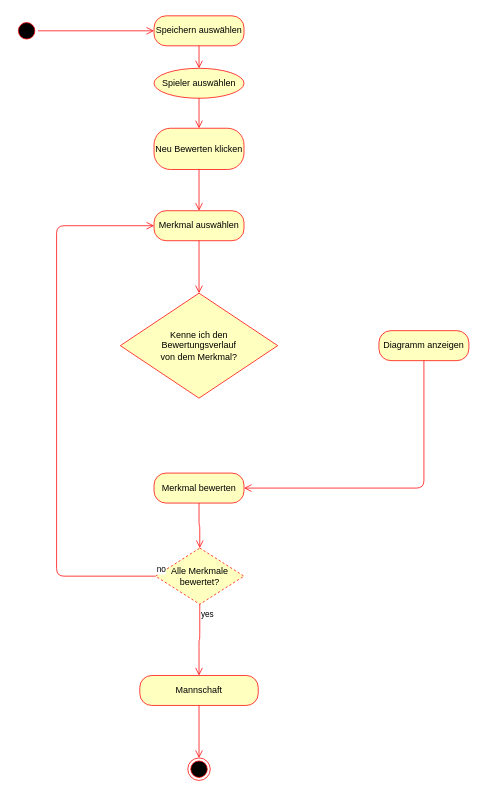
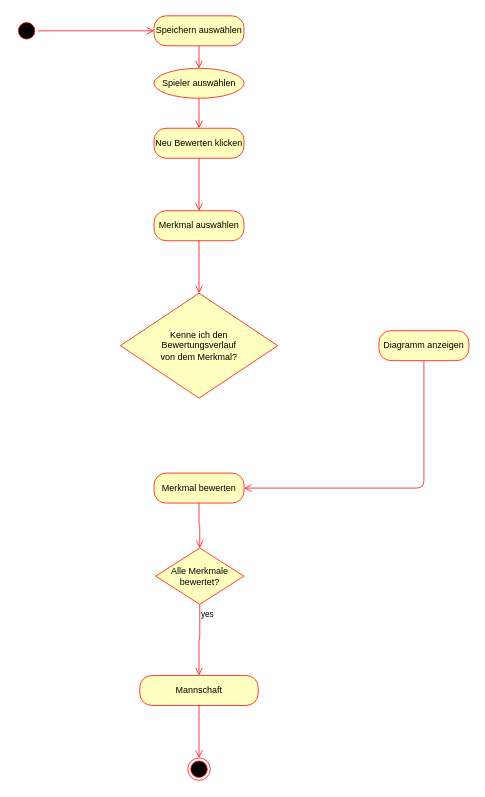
node "Neu Bewerten klicken": size 90x41 -> 90x30
edge "Alle Merkmale bewertet?" -> "Merkmal auswählen": removed, label "no"
node "Alle Merkmale bewertet?": style dashed -> solid
